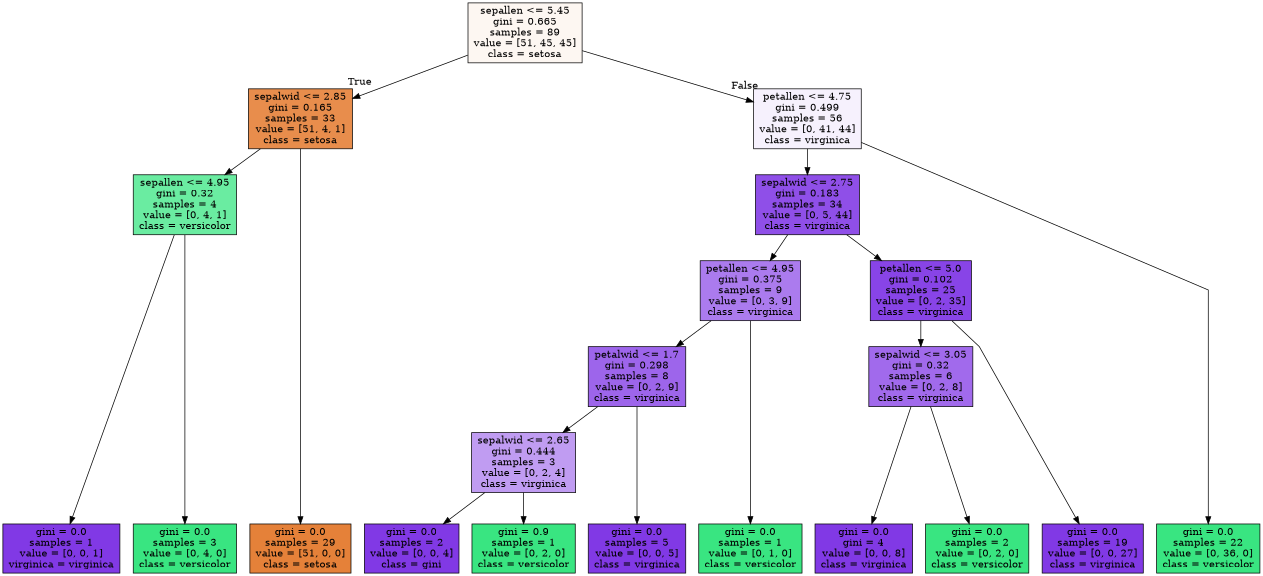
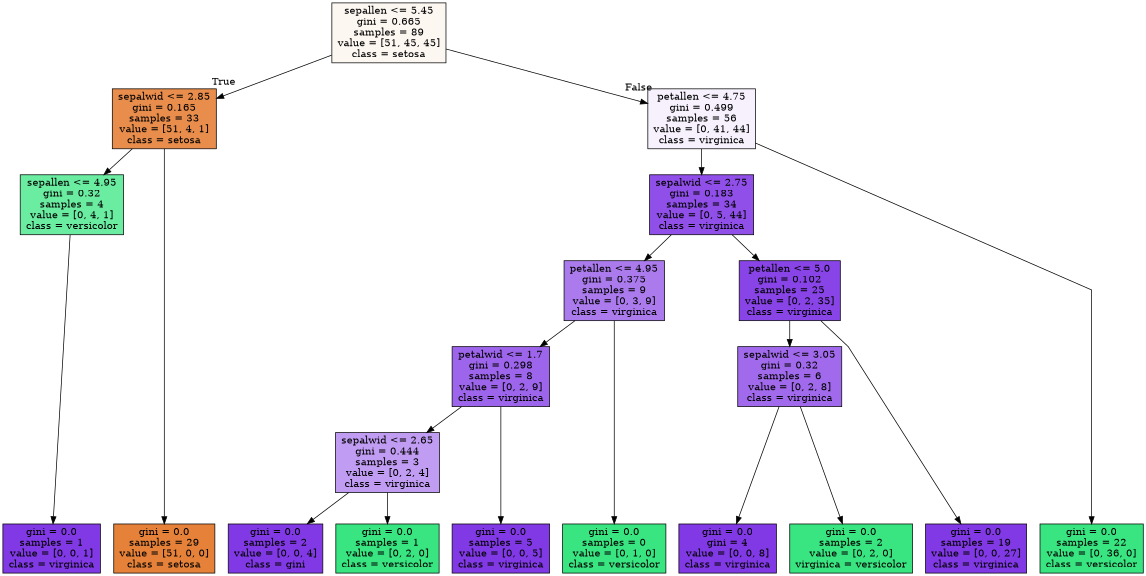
node "gini = 0.0 samples = 1 value = [0, 0, 1] virginica = virginica": label "gini = 0.0 samples = 1 value = [0, 0, 1] virginica = virginica" -> "gini = 0.0 samples = 1 value = [0, 0, 1] class = virginica"
node "gini = 0.0 samples = 3 value = [0, 4, 0] class = versicolor": removed
node "gini = 0.9 samples = 1 value = [0, 2, 0] class = versicolor": label "gini = 0.9 samples = 1 value = [0, 2, 0] class = versicolor" -> "gini = 0.0 samples = 1 value = [0, 2, 0] class = versicolor"
node "gini = 0.0 samples = 1 value = [0, 1, 0] class = versicolor": label "gini = 0.0 samples = 1 value = [0, 1, 0] class = versicolor" -> "gini = 0.0 samples = 0 value = [0, 1, 0] class = versicolor"
node "gini = 0.0 samples = 2 value = [0, 2, 0] class = versicolor": label "gini = 0.0 samples = 2 value = [0, 2, 0] class = versicolor" -> "gini = 0.0 samples = 2 value = [0, 2, 0] virginica = versicolor"
